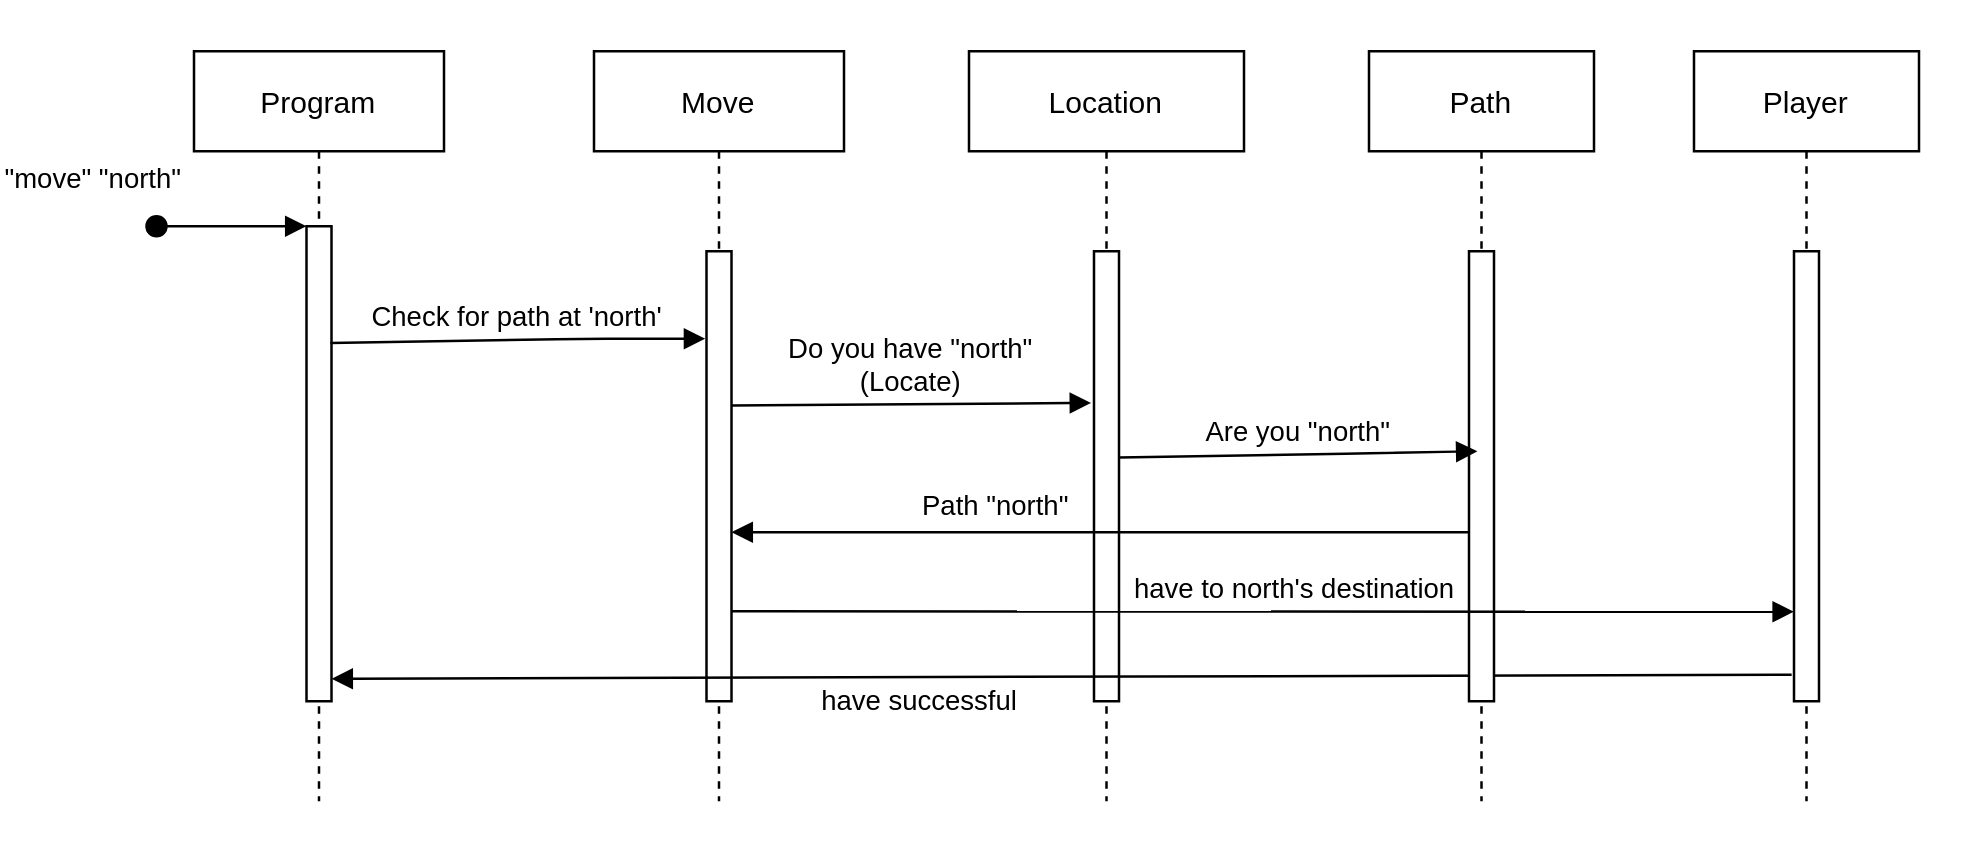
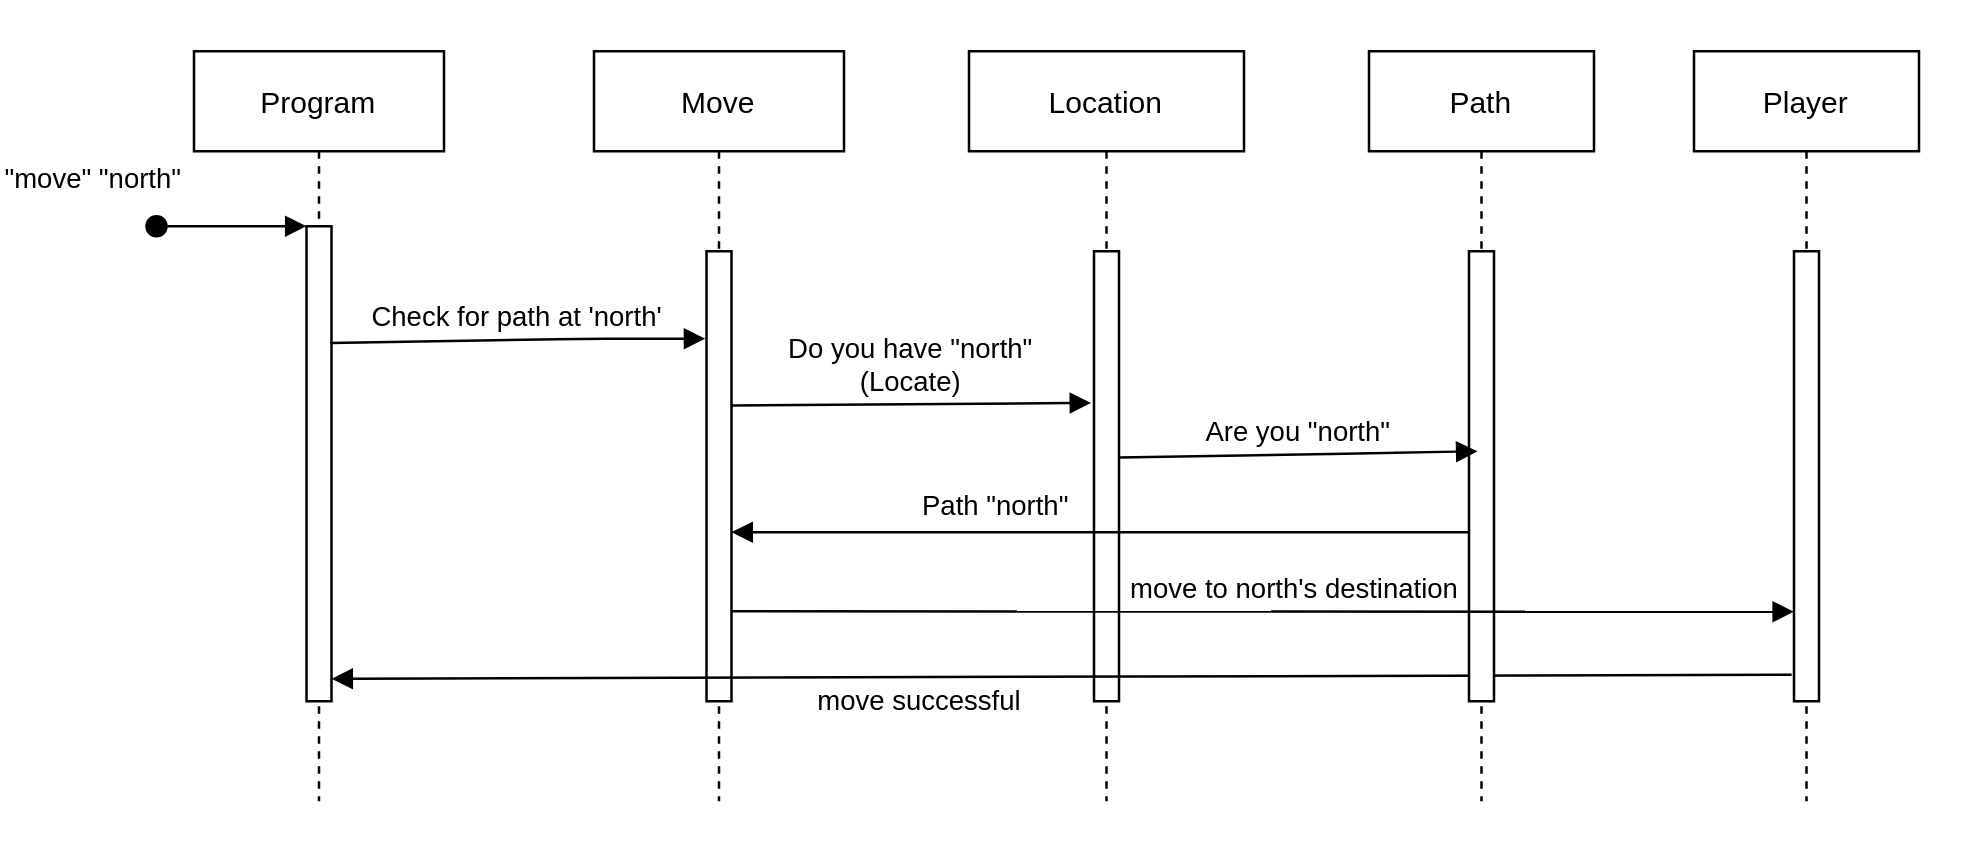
node "have to north's destination": label "have to north's destination" -> "move to north's destination"
node "have successful": label "have successful" -> "move successful"
